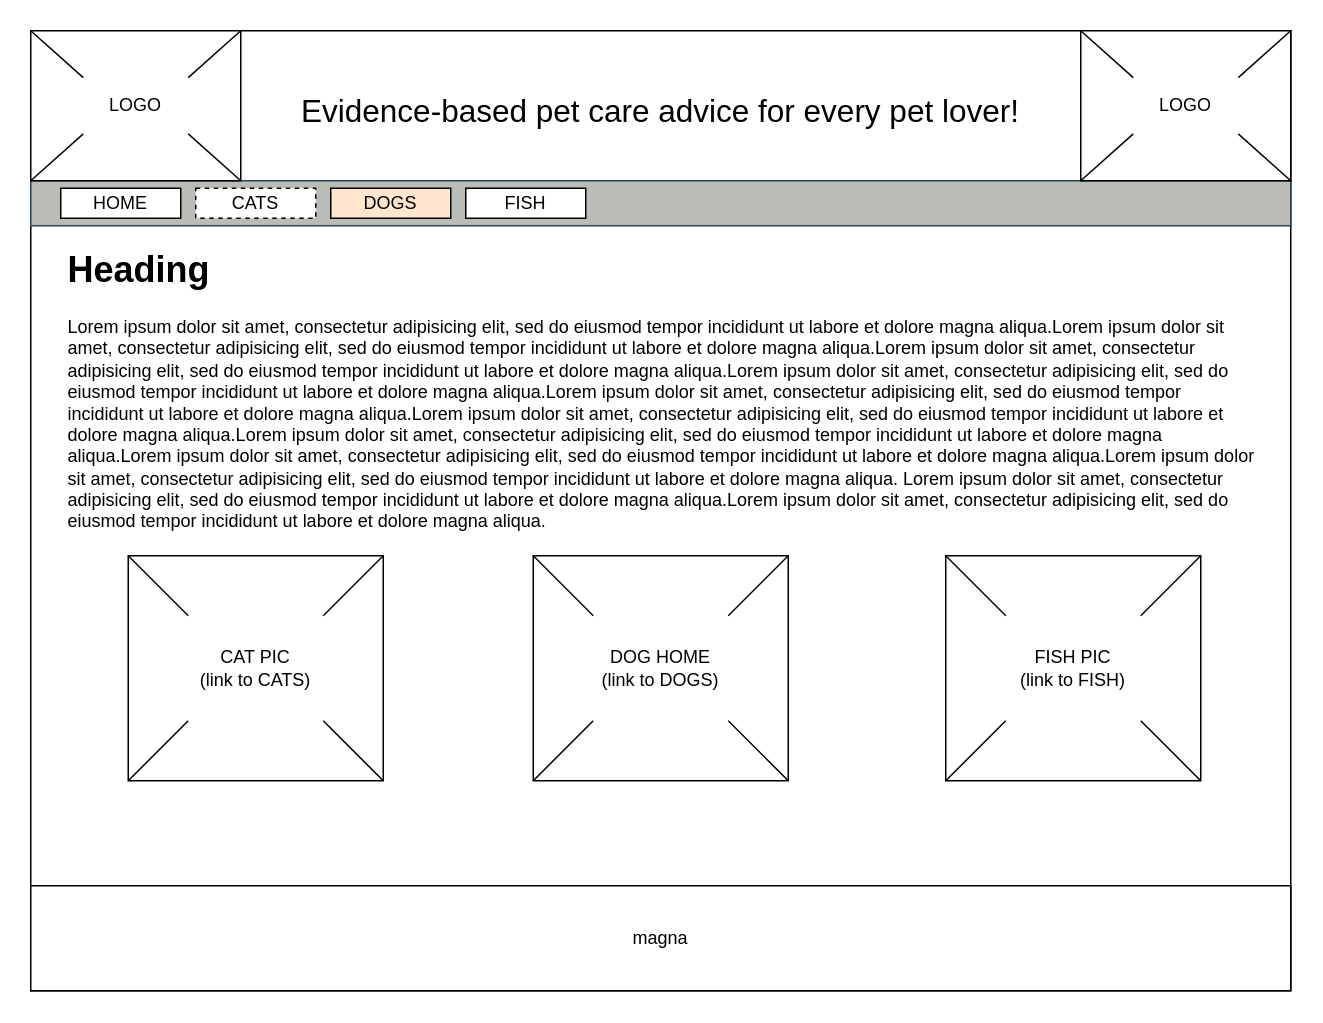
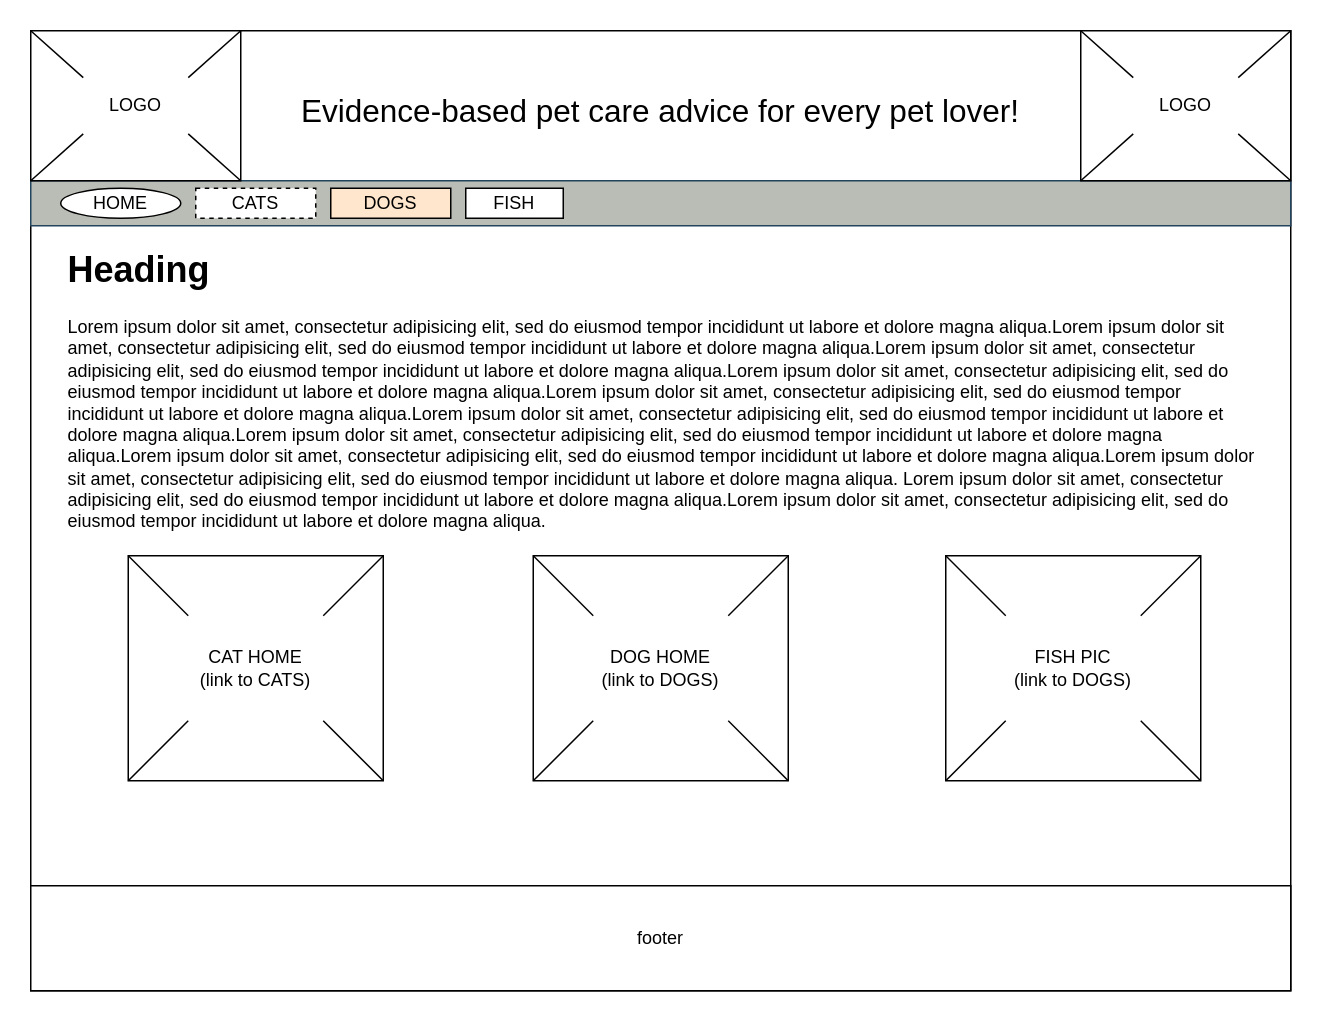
node "HOME": shape rectangle -> ellipse
node "FISH": size 120x30 -> 98x30
node "CAT PIC (link to CATS)": label "CAT PIC (link to CATS)" -> "CAT HOME (link to CATS)"
node "FISH PIC (link to FISH)": label "FISH PIC (link to FISH)" -> "FISH PIC (link to DOGS)"
node "magna": label "magna" -> "footer"
